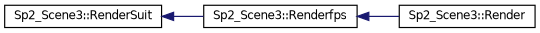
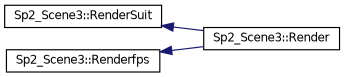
edge "Sp2_Scene3::Renderfps" -> "Sp2_Scene3::RenderSuit": now "Sp2_Scene3::Render" -> "Sp2_Scene3::RenderSuit"
